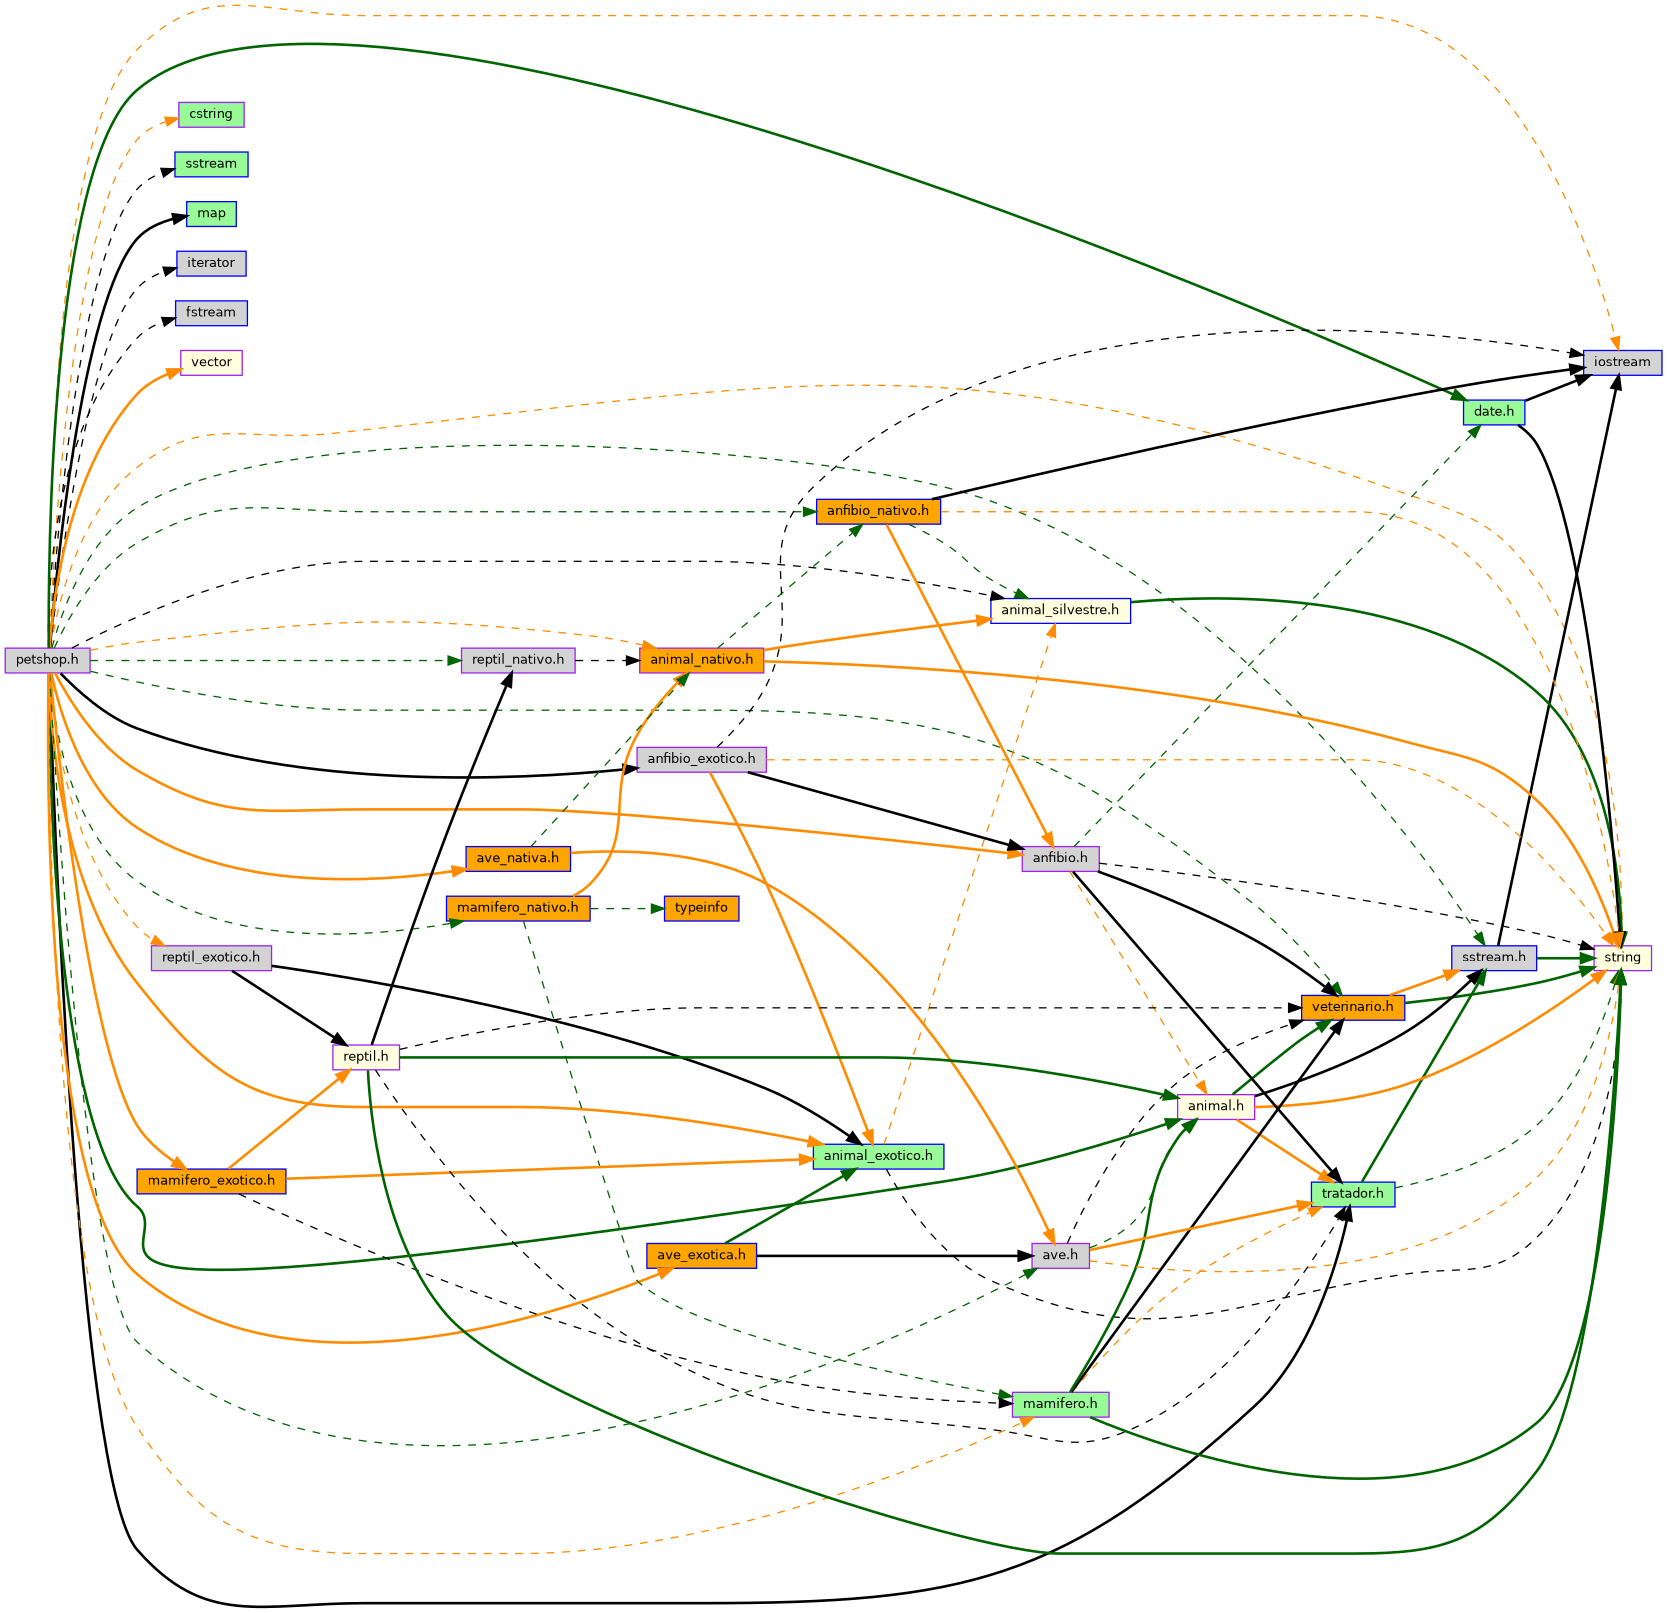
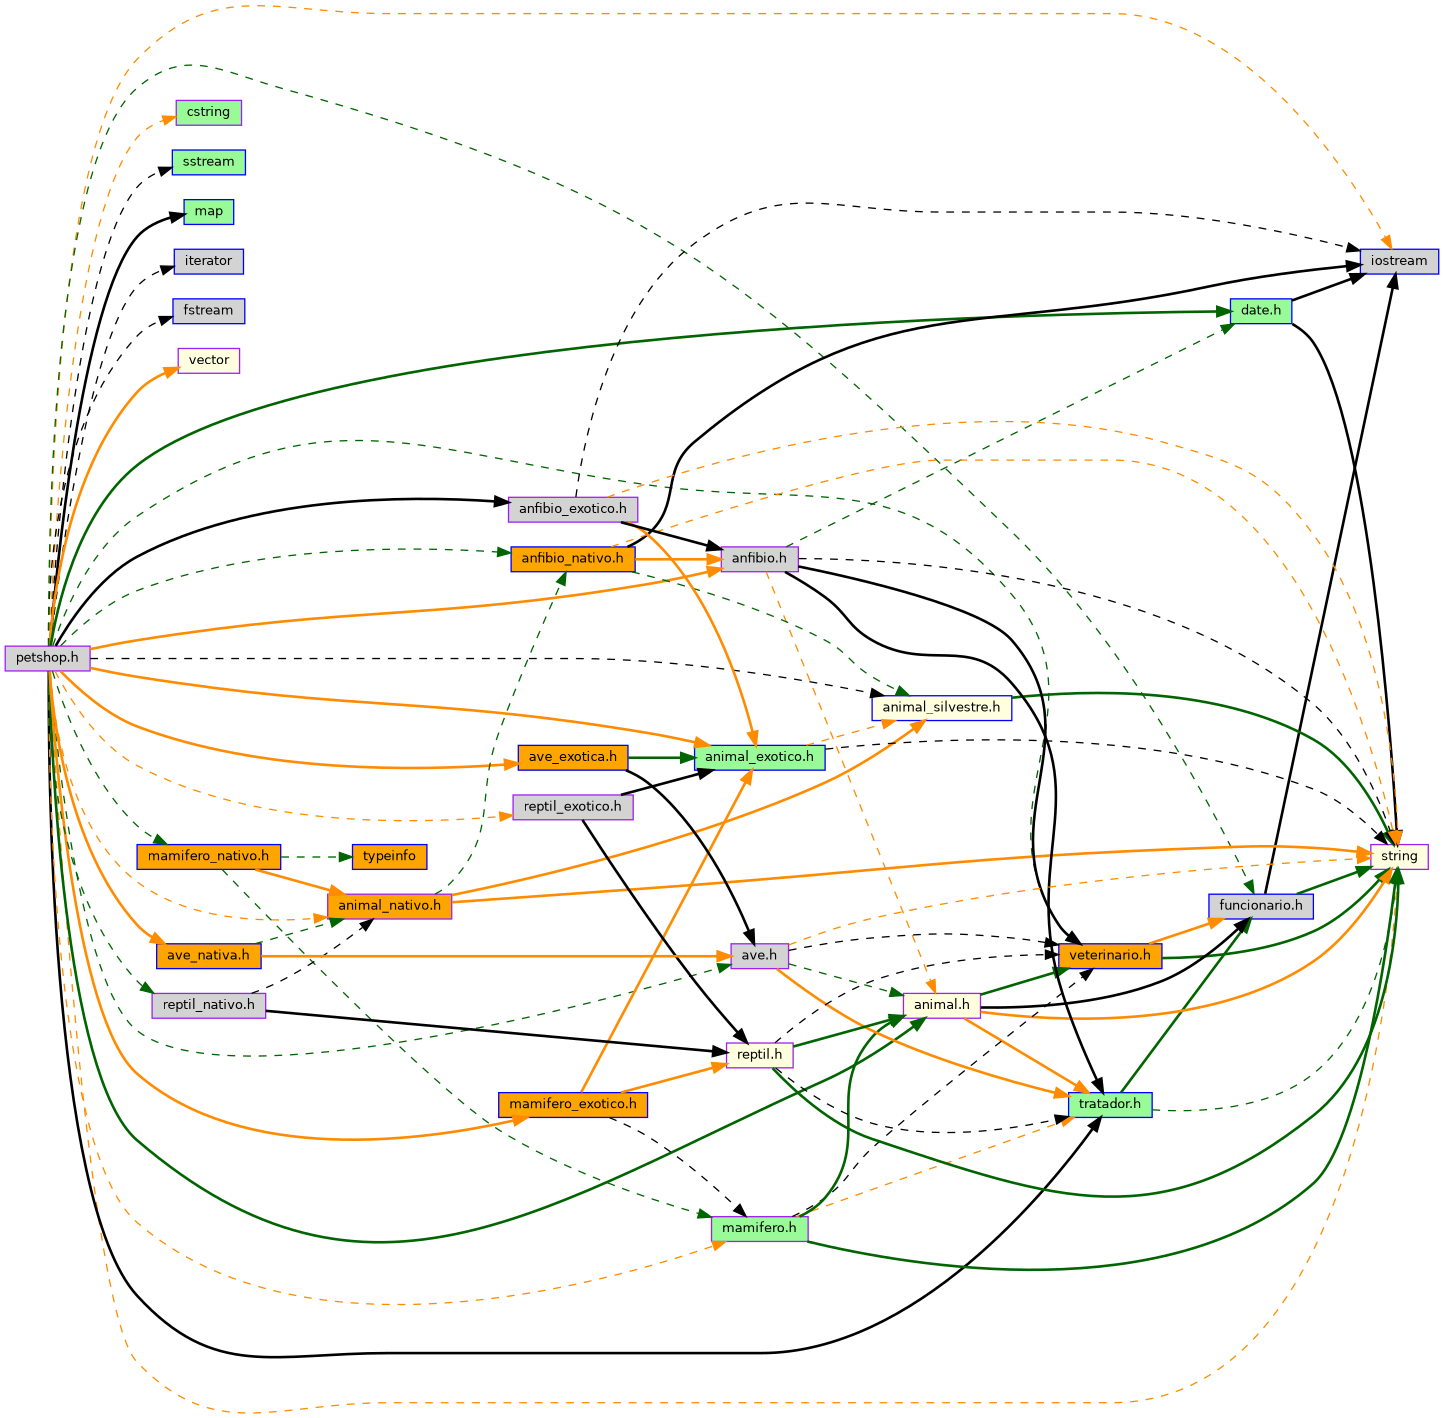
edge "reptil.h" -> "reptil_nativo.h": reversed
node "sstream.h": label "sstream.h" -> "funcionario.h"
edge "mamifero.h" -> "veterinario.h": style bold -> dashed
